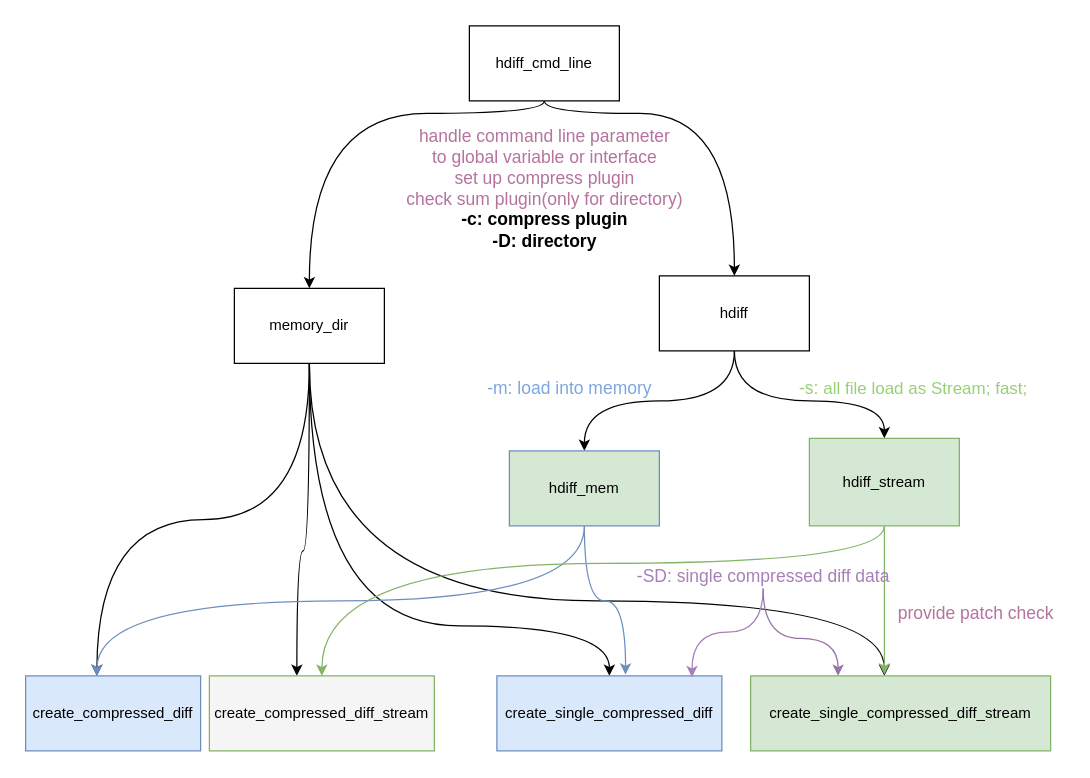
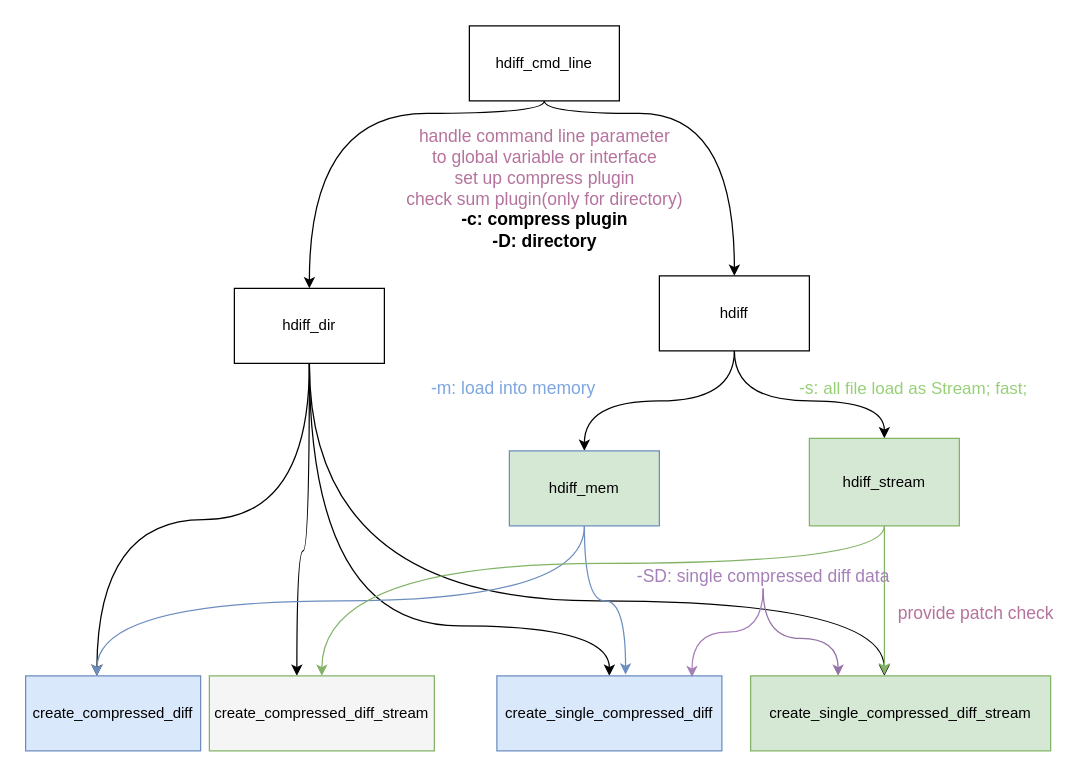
node "memory_dir": label "memory_dir" -> "hdiff_dir"
node "-m: load into memory": moved (569, 388) -> (513, 388)
